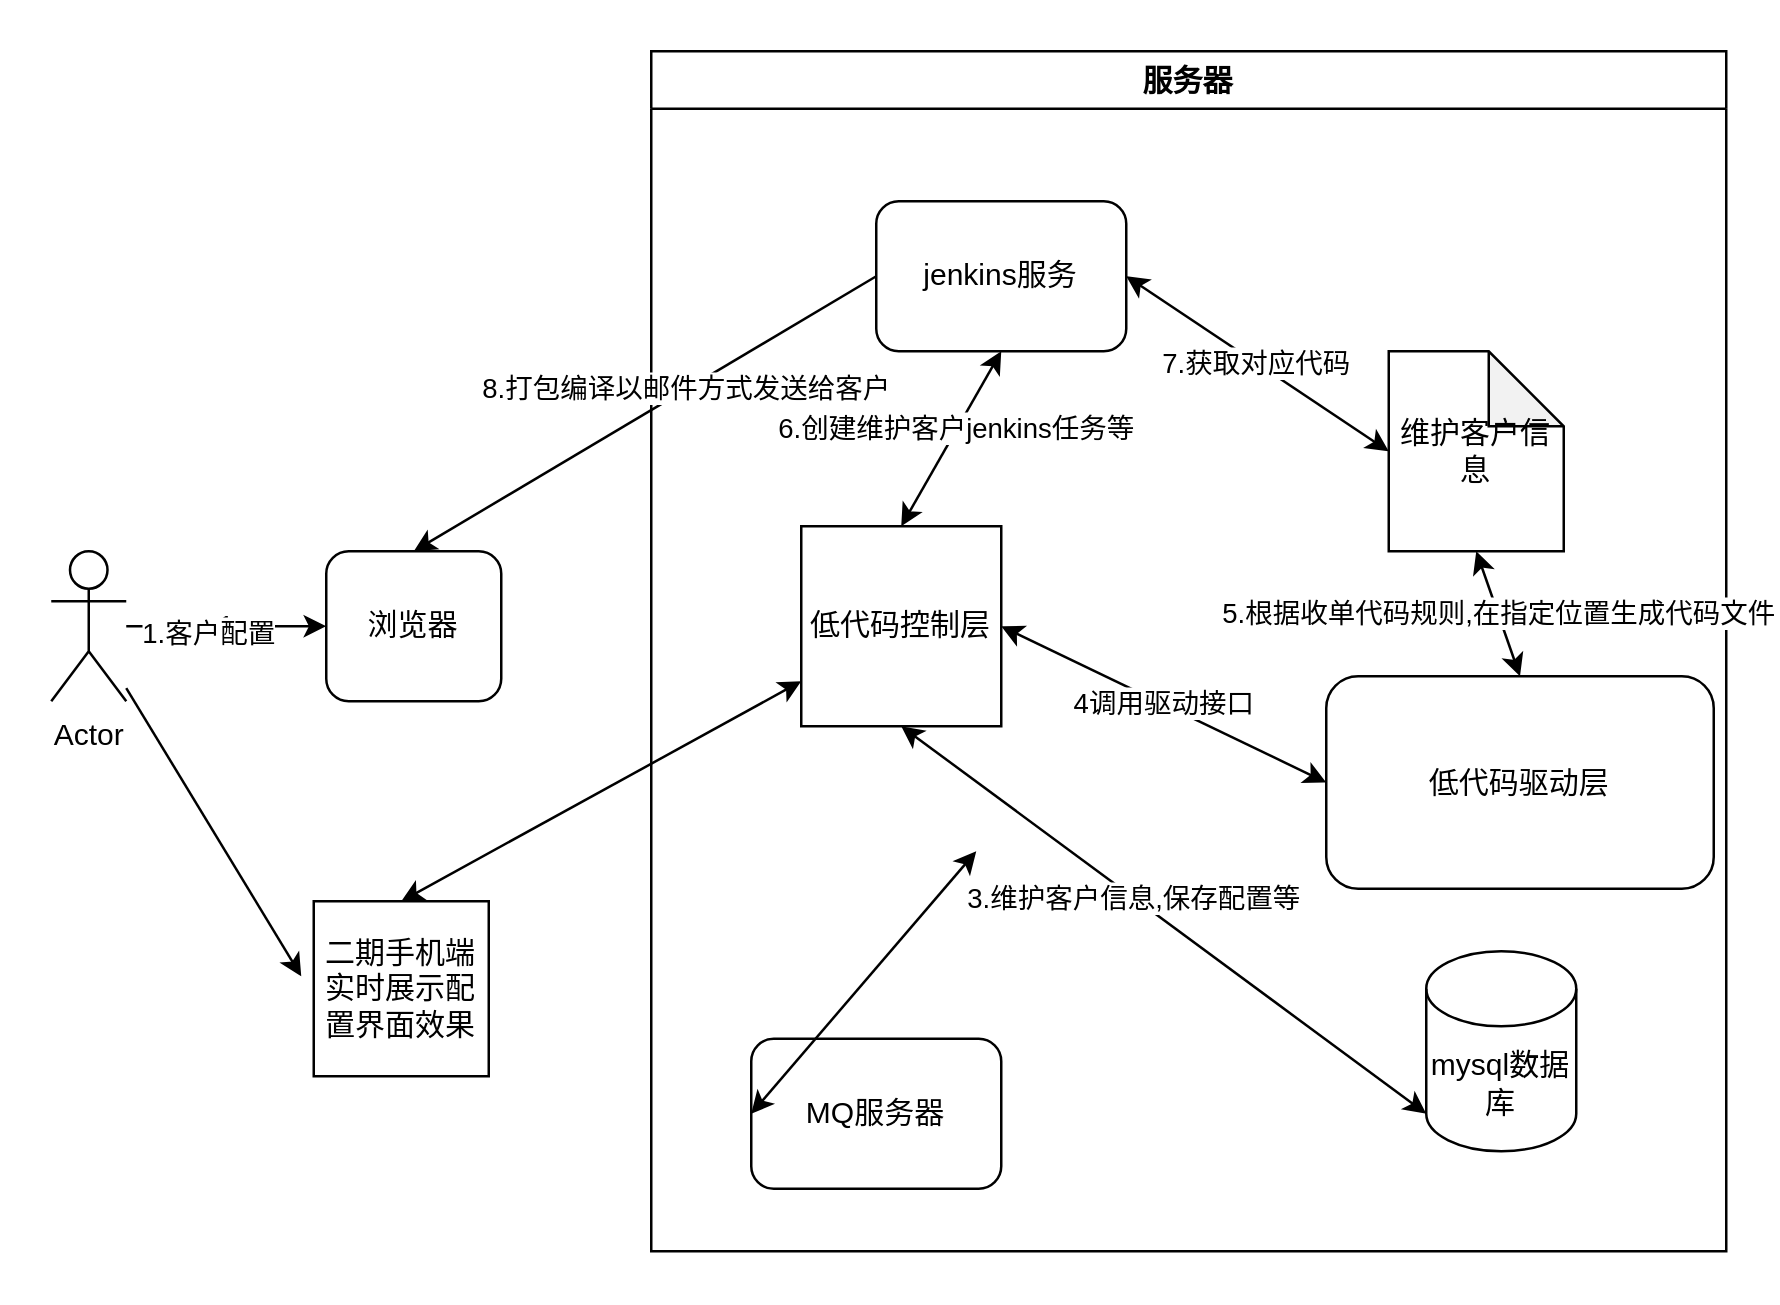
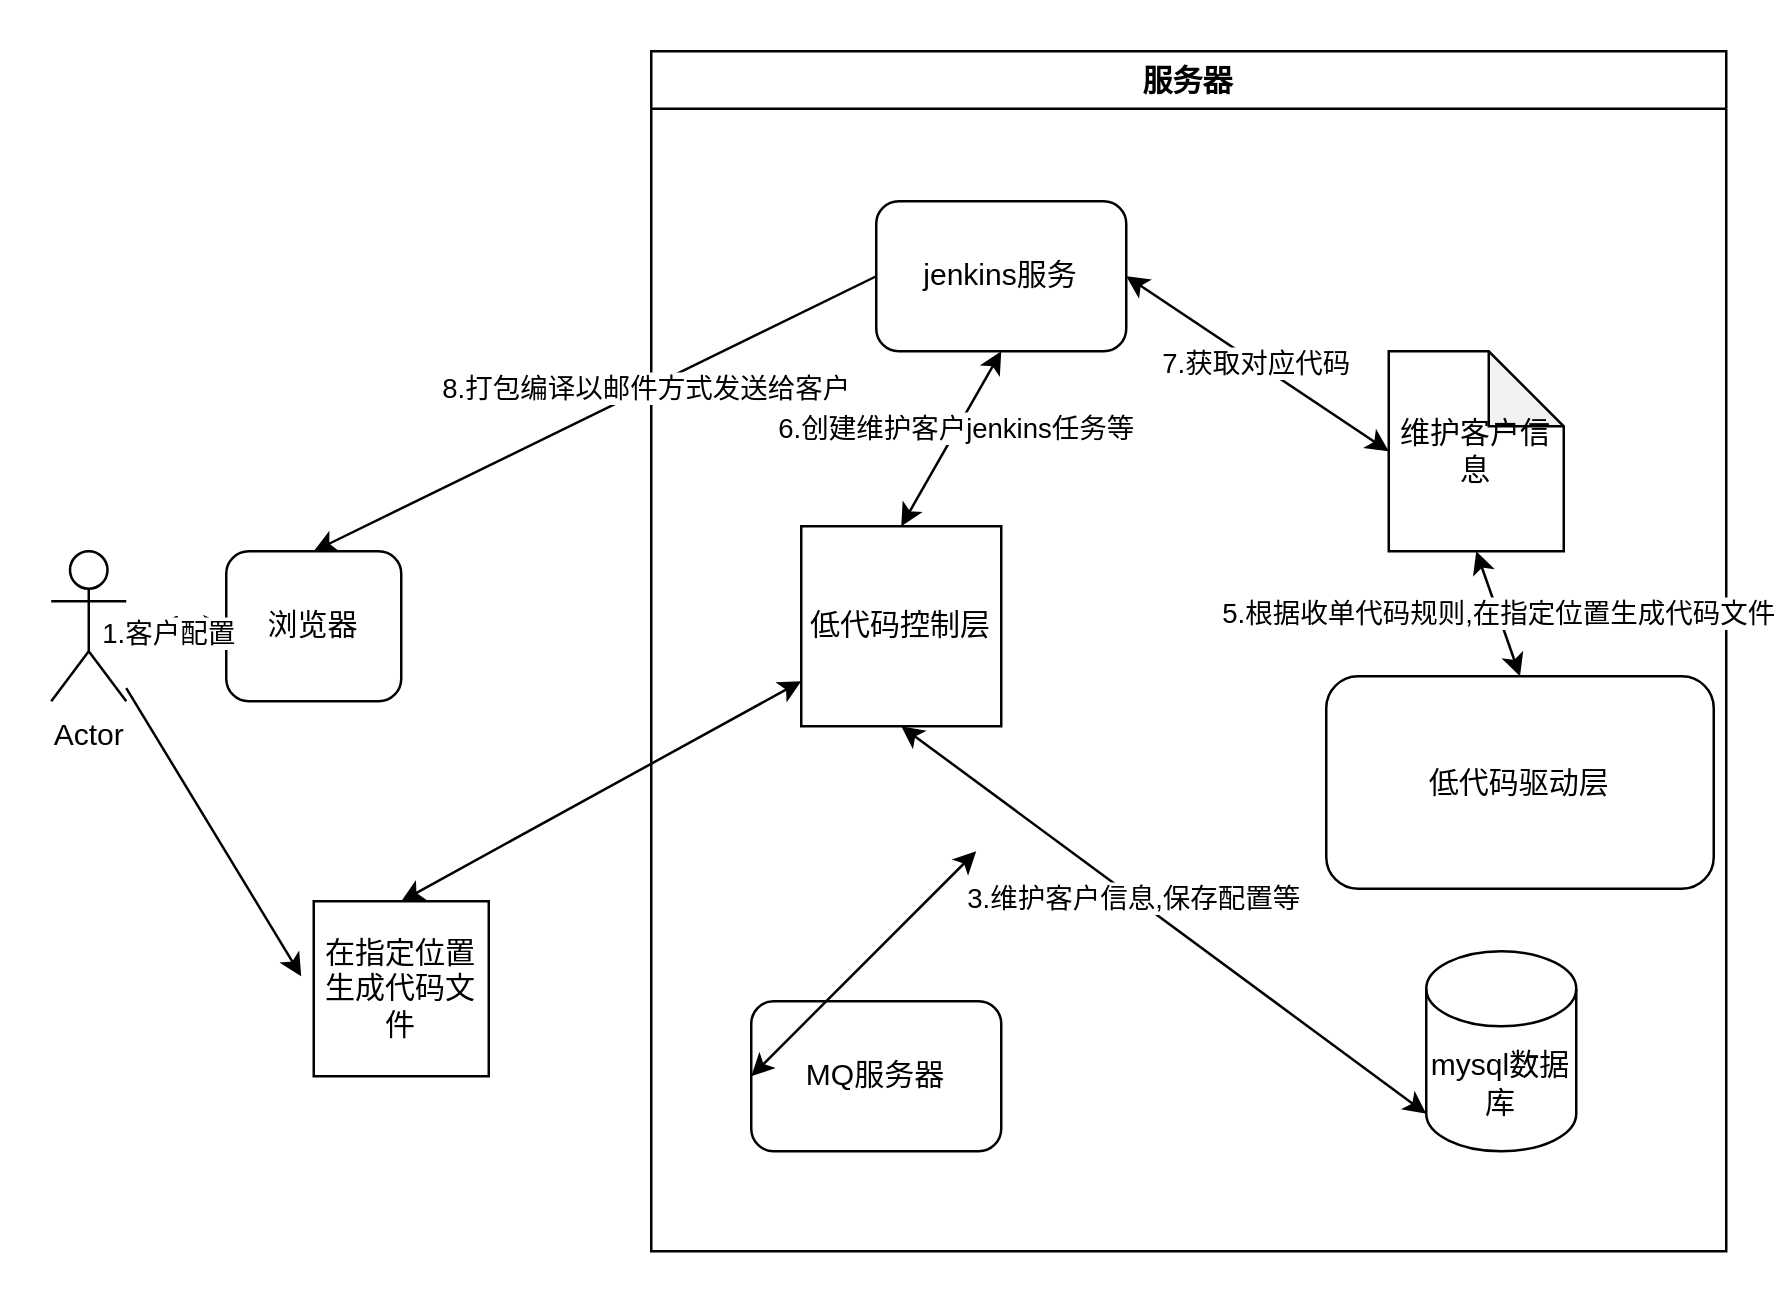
node "浏览器": moved (414, 626) -> (314, 626)
edge "低代码控制层" -- "低代码驱动层": removed, label "4调用驱动接口"
node "二期手机端实时展示配置界面效果": label "二期手机端实时展示配置界面效果" -> "在指定位置生成代码文件"
node "MQ服务器": moved (876, 1114) -> (876, 1076)
